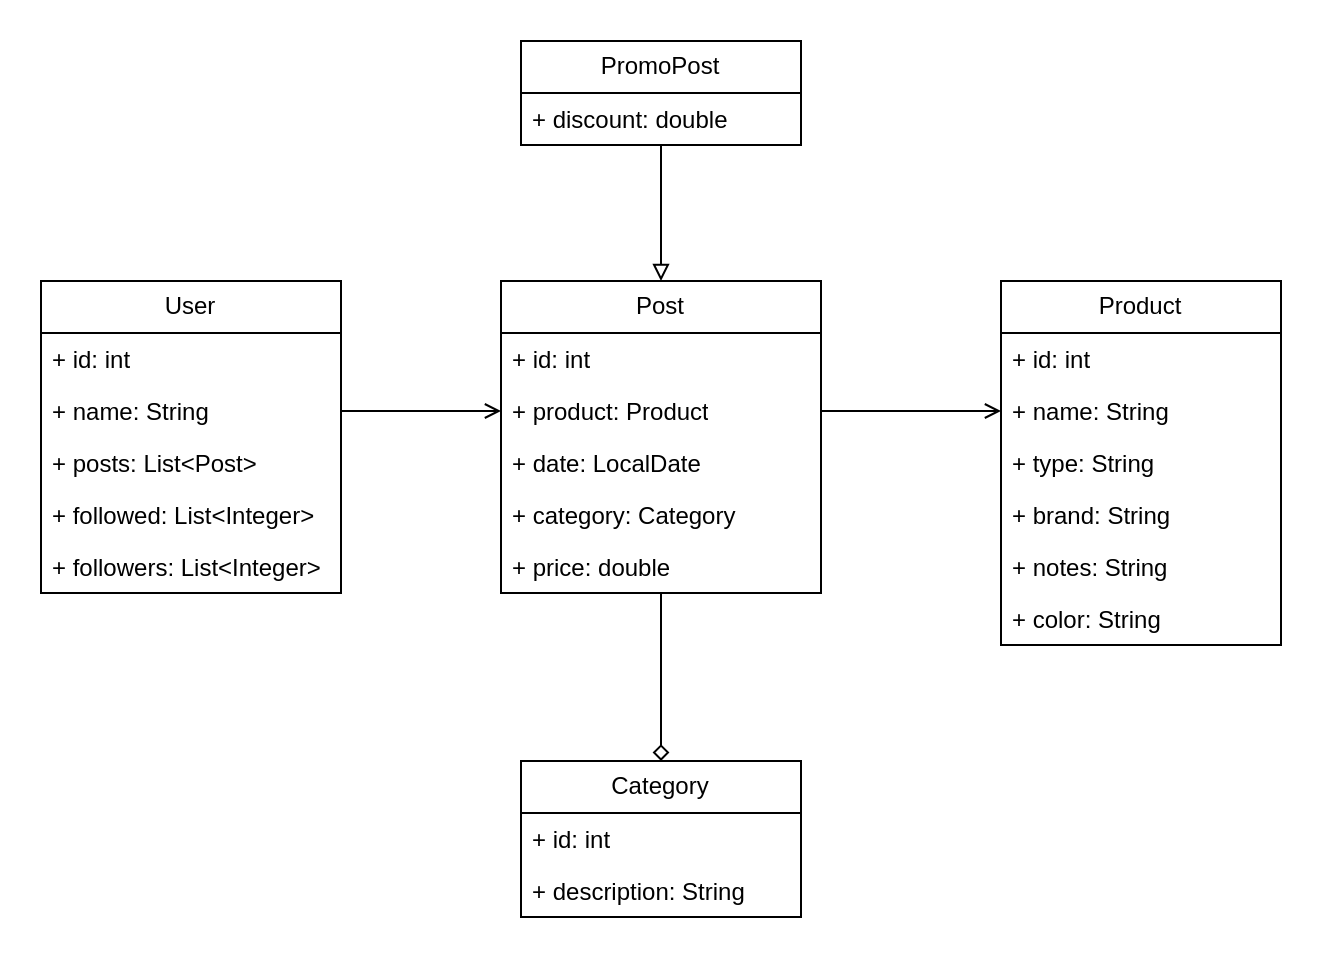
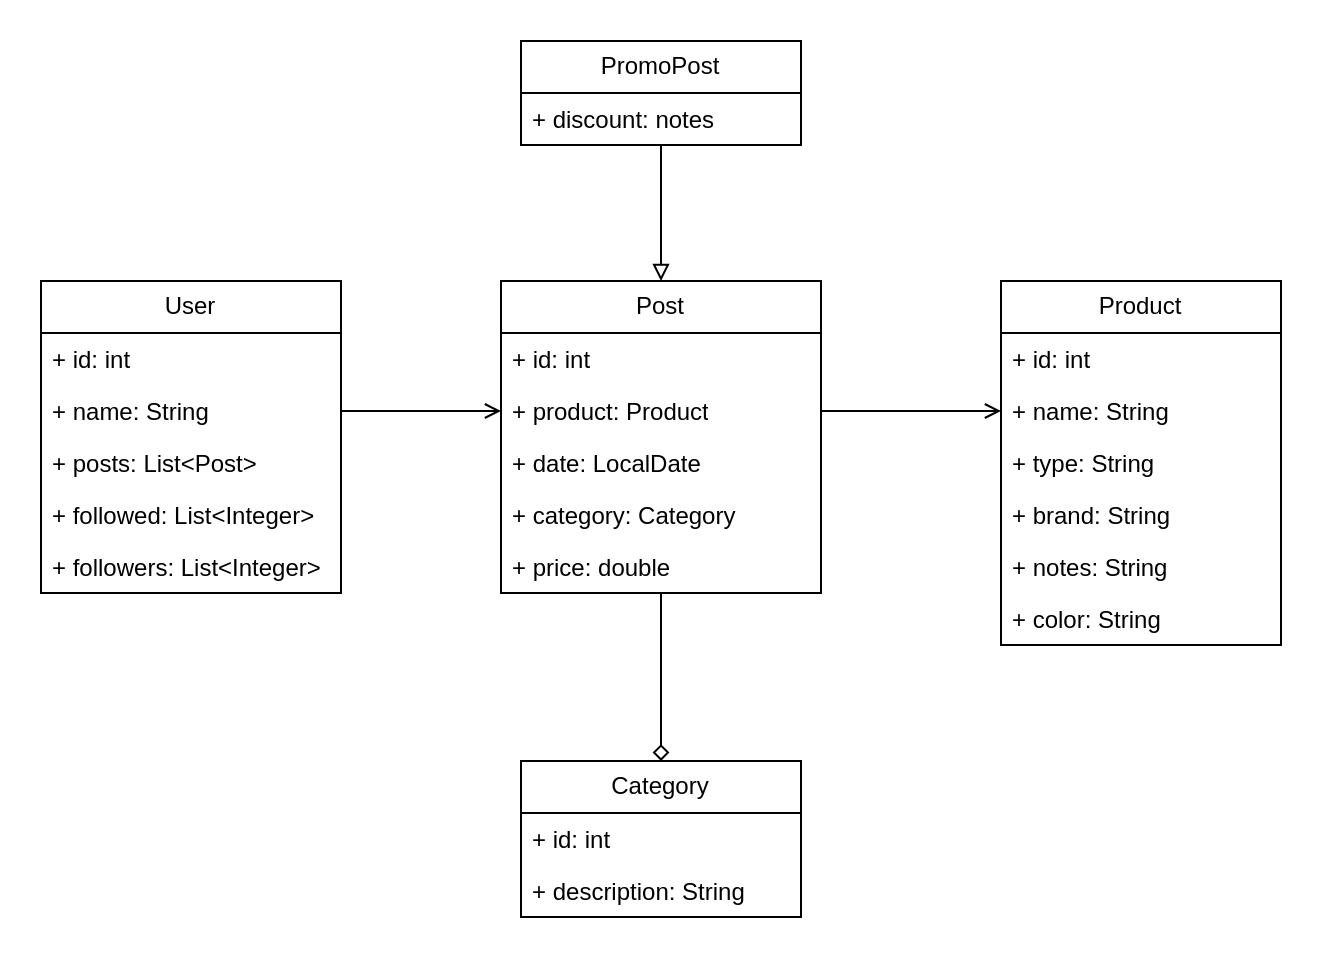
node "+ discount: double": label "+ discount: double" -> "+ discount: notes"
